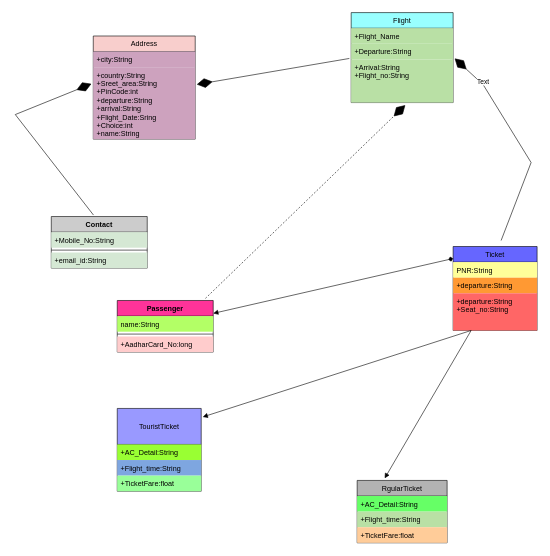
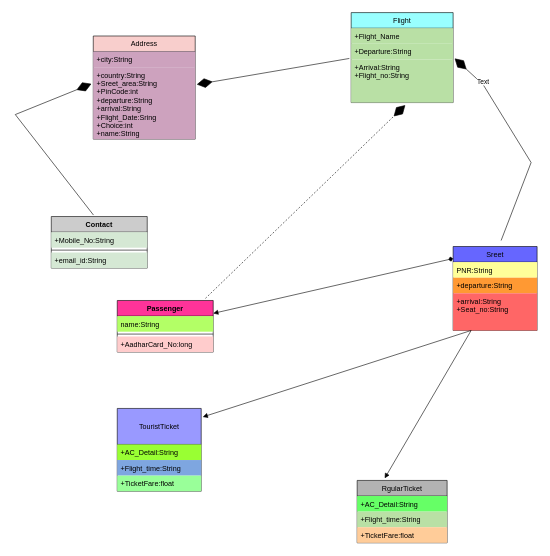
node "Ticket": label "Ticket" -> "Sreet"
node "+departure:String +Seat_no:String": label "+departure:String +Seat_no:String" -> "+arrival:String +Seat_no:String"
